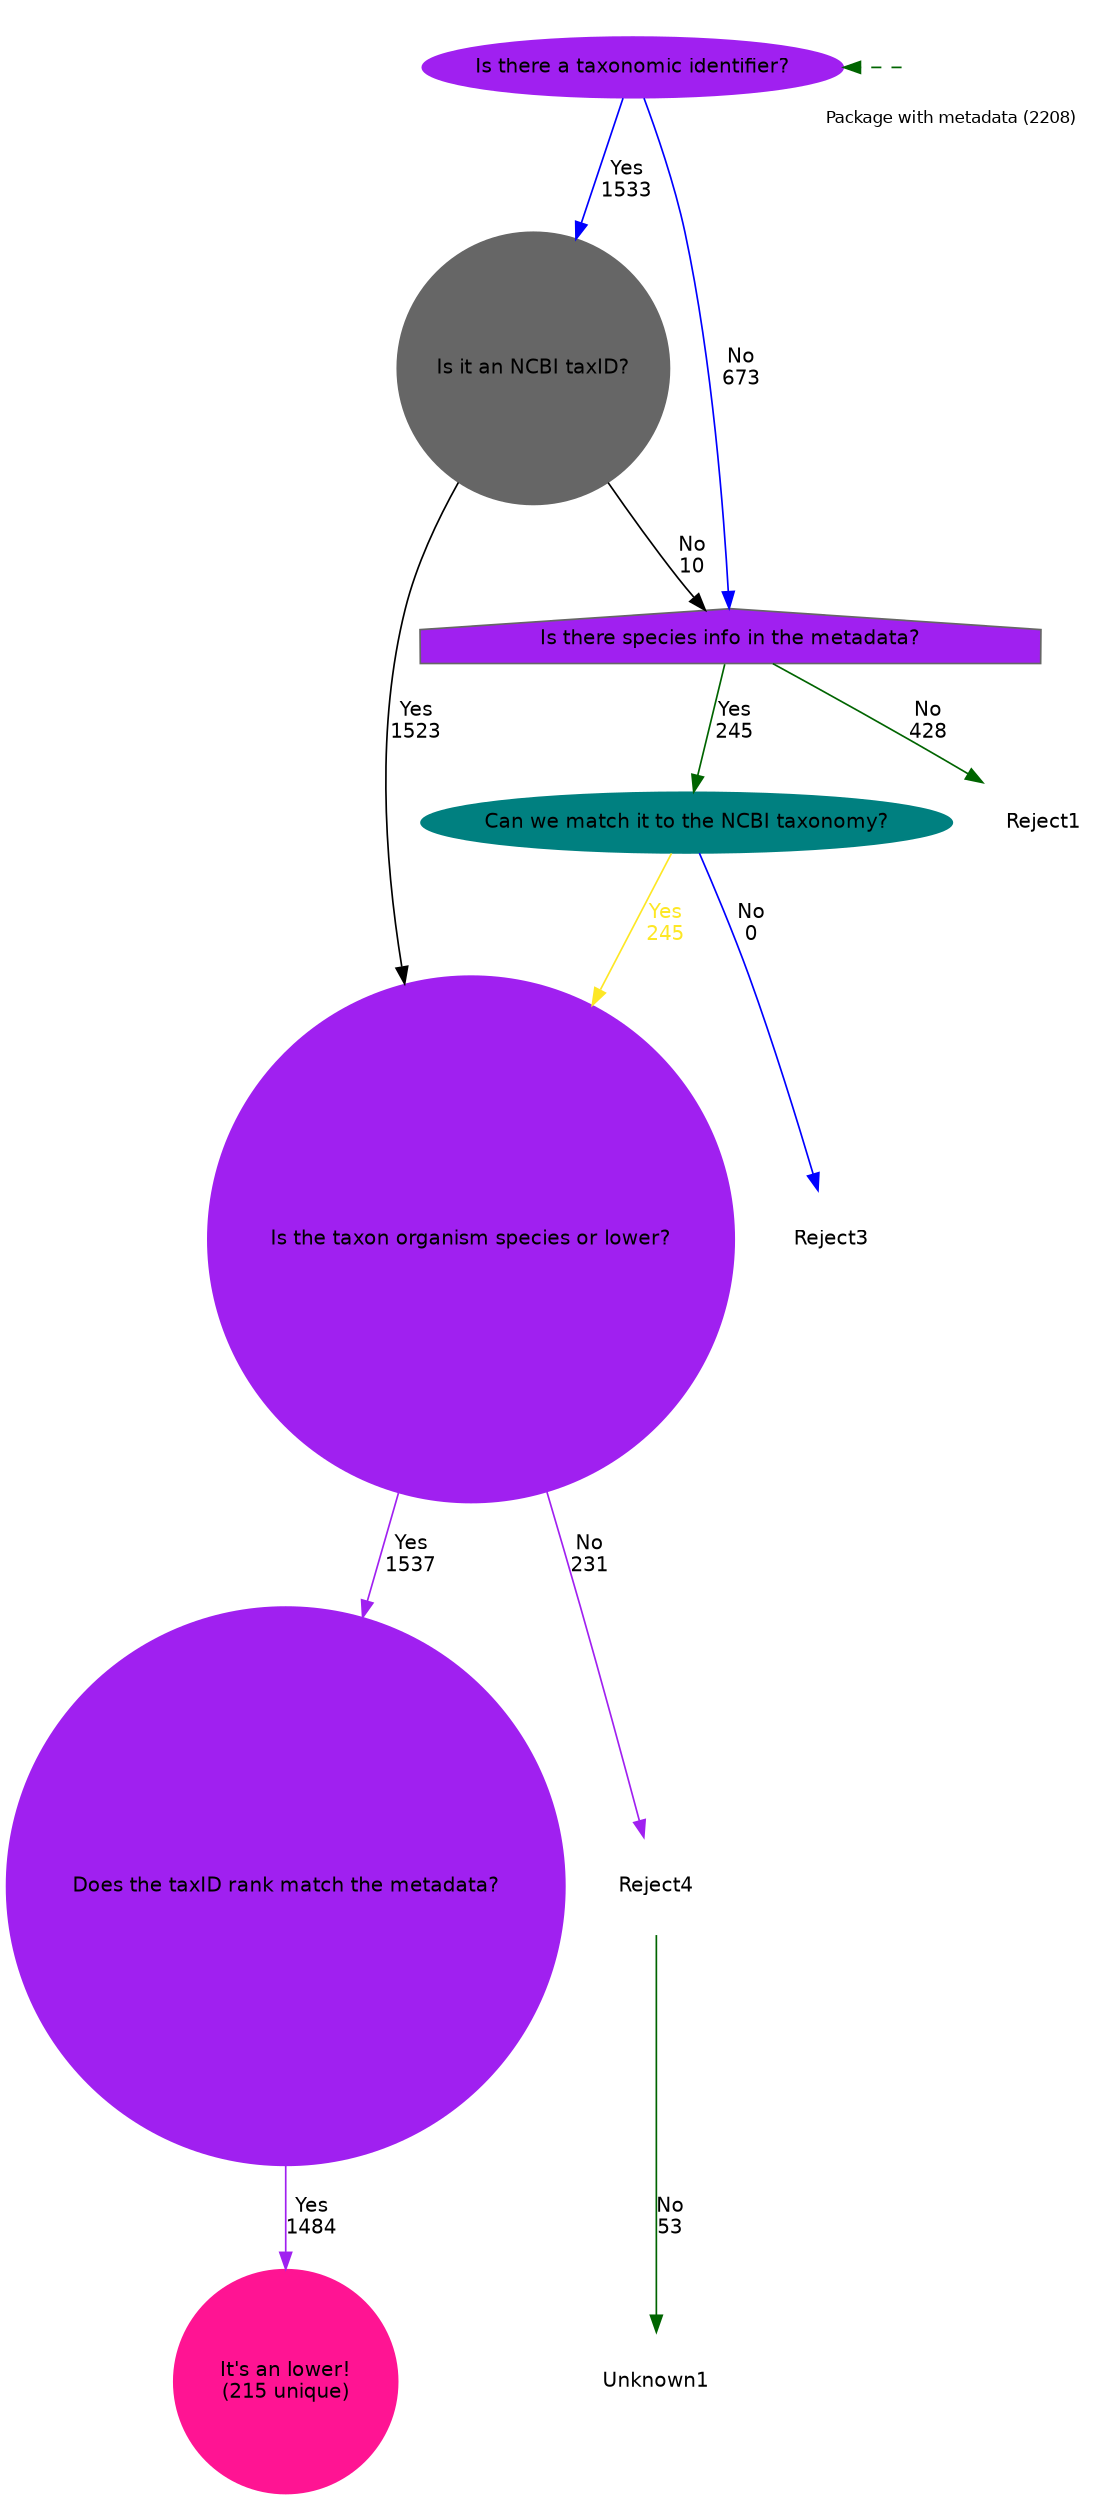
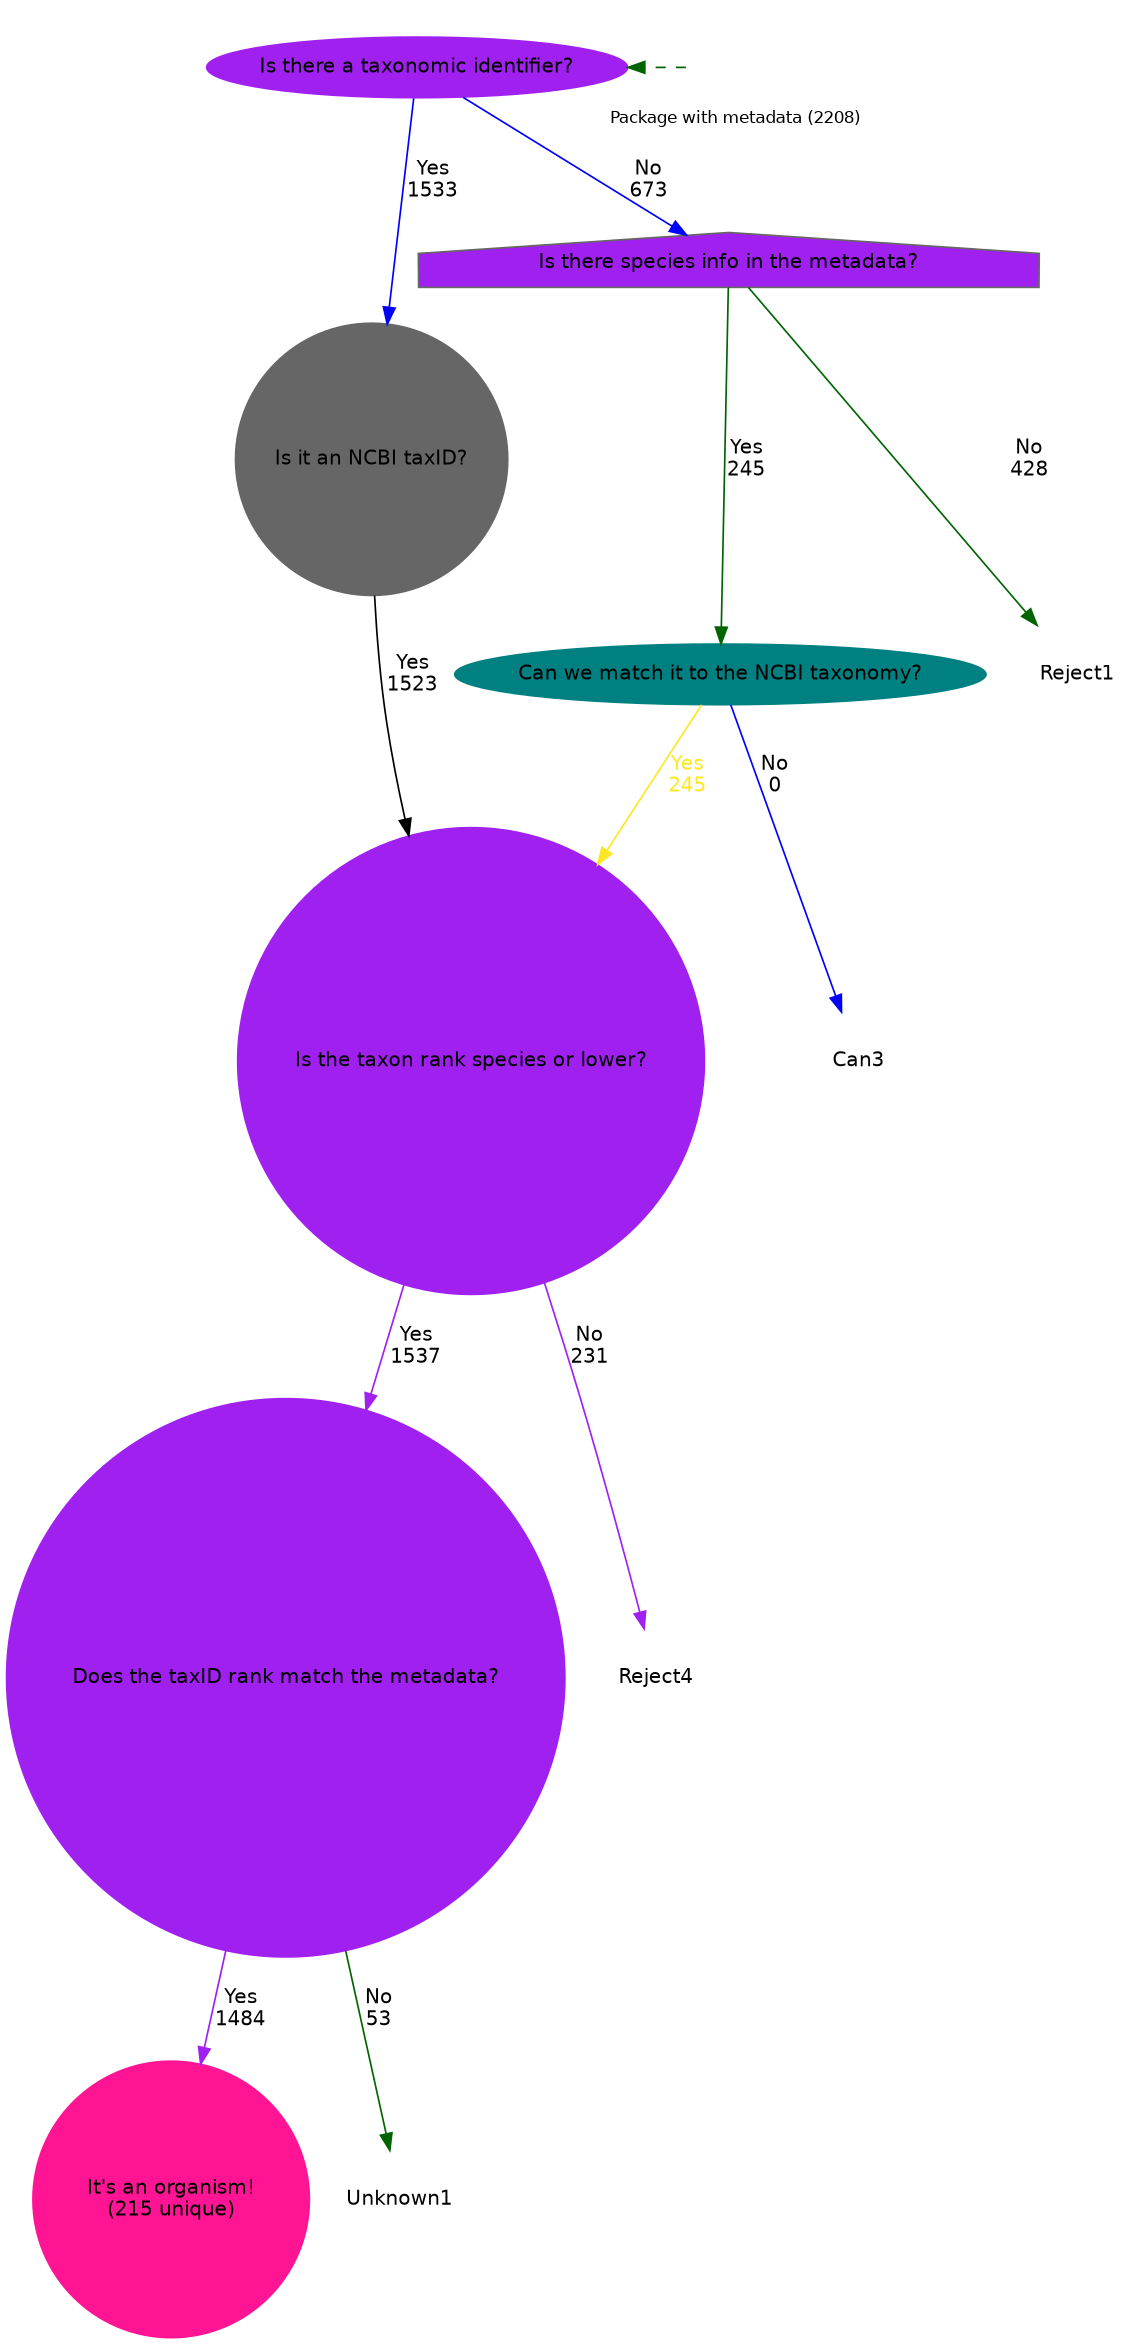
edge "Is it an NCBI taxID?" -> "Is there species info in the metadata?": removed, label "No 10"
node "Is the taxon organism species or lower?": label "Is the taxon organism species or lower?" -> "Is the taxon rank species or lower?"
node "Reject3": label "Reject3" -> "Can3"
edge "Reject4" -> "Unknown1": now "Does the taxID rank match the metadata?" -> "Unknown1"
node "It's an lower! (215 unique)": label "It's an lower! (215 unique)" -> "It's an organism! (215 unique)"
